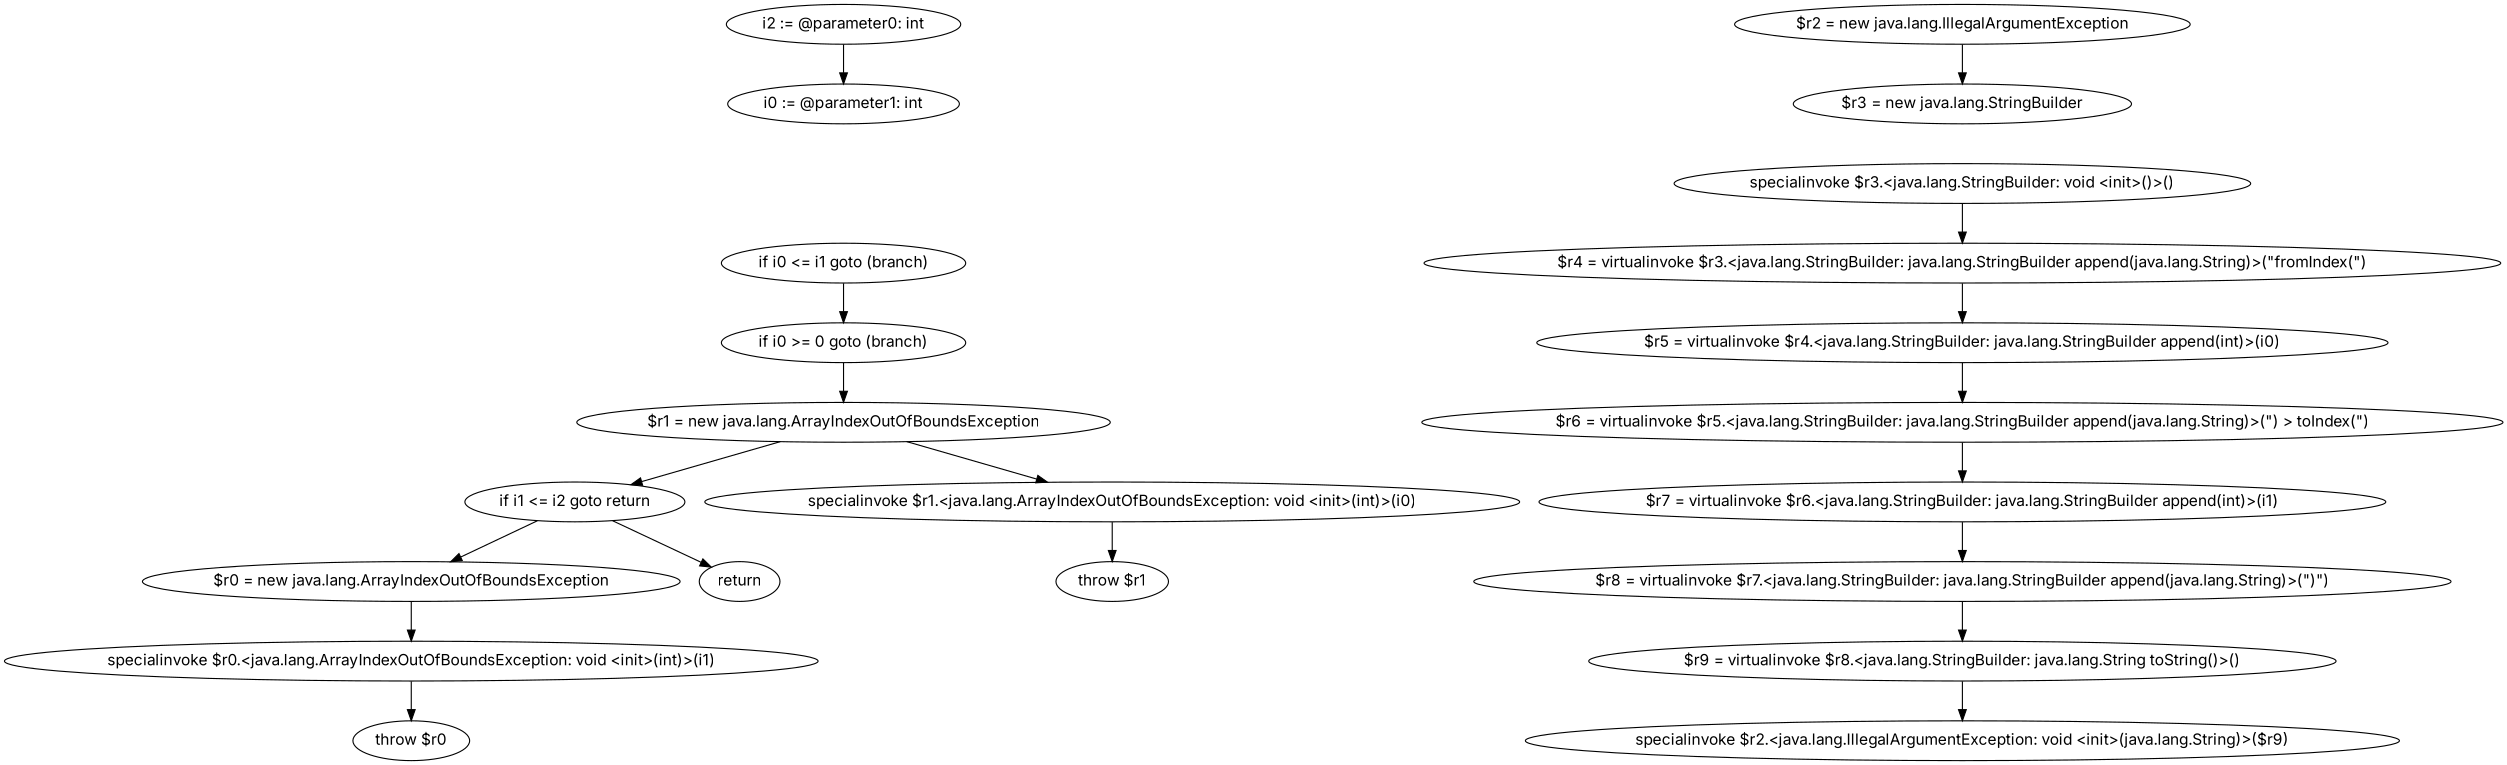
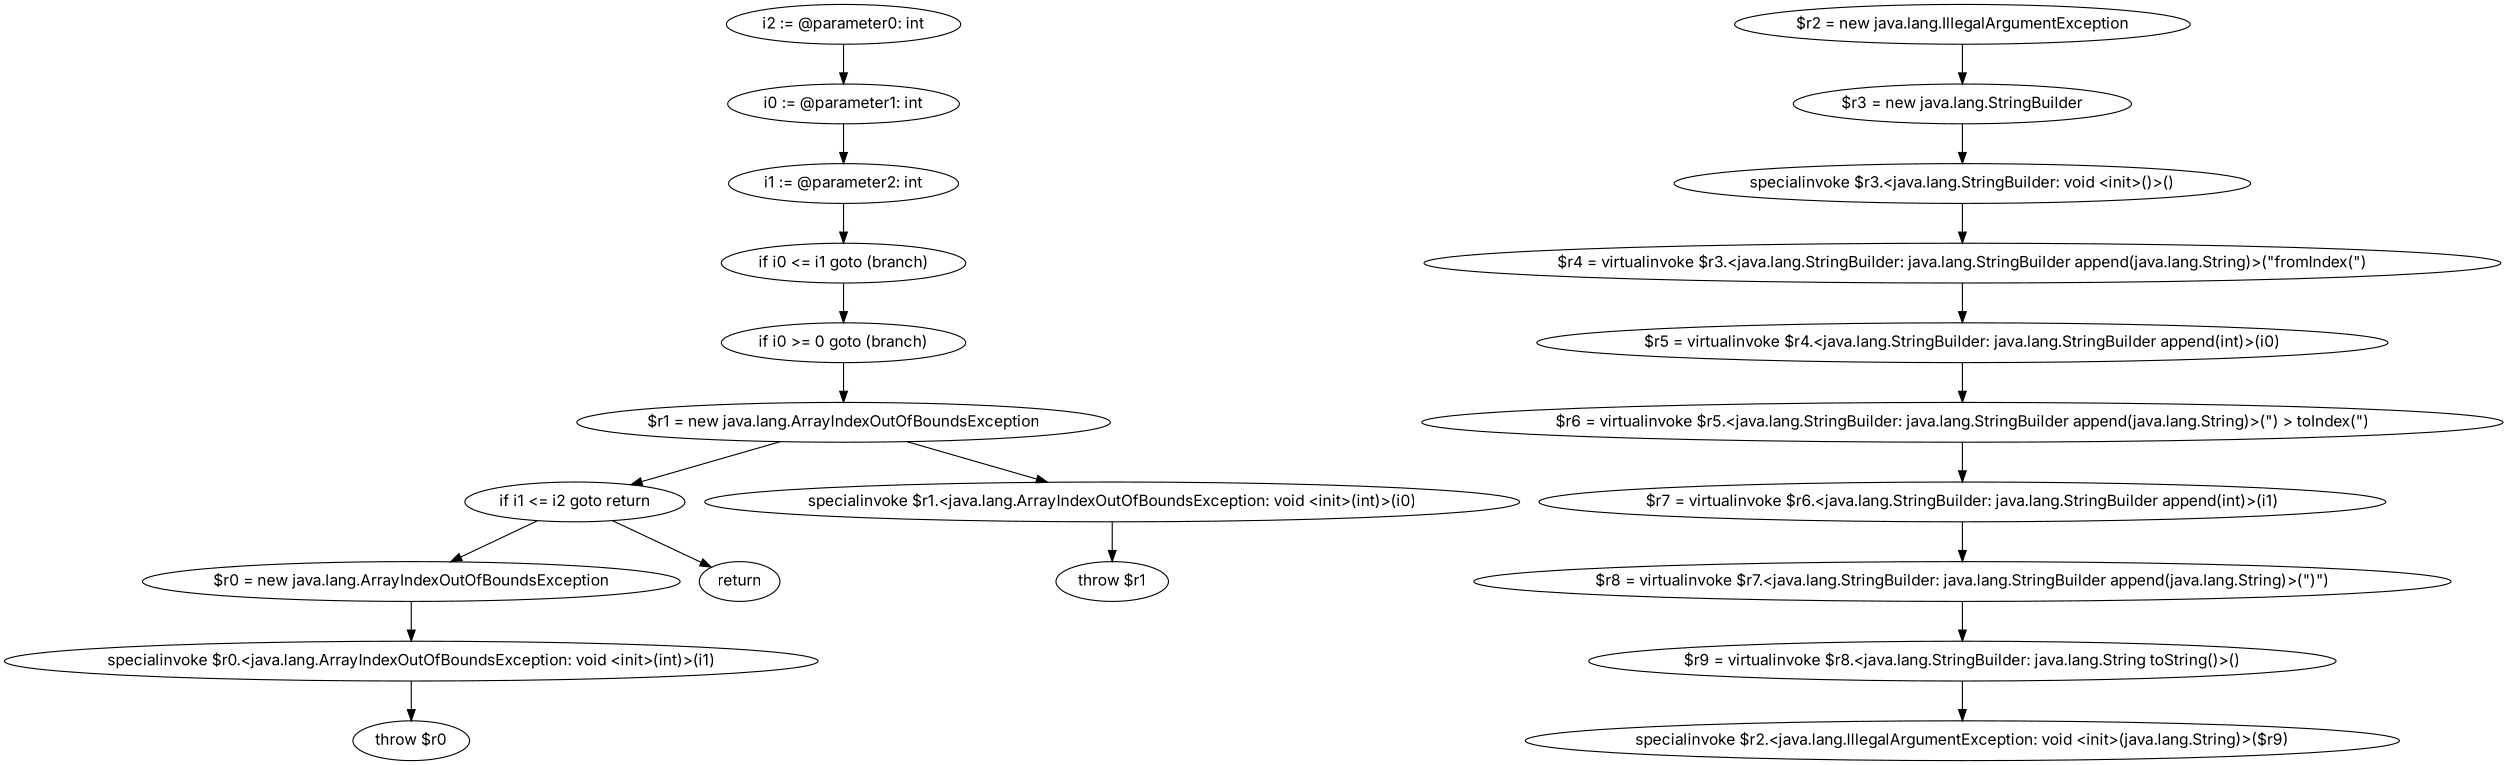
edge "$r3 = new java.lang.StringBuilder" -> "specialinvoke $r3.<java.lang.StringBuilder: void <init>()>()": added
node "i1 := @parameter2: int": added
